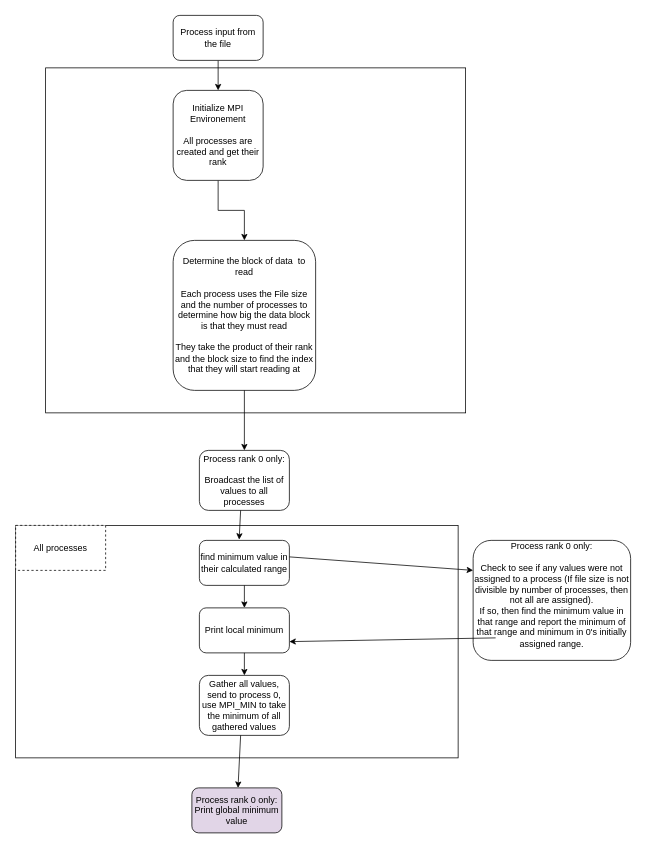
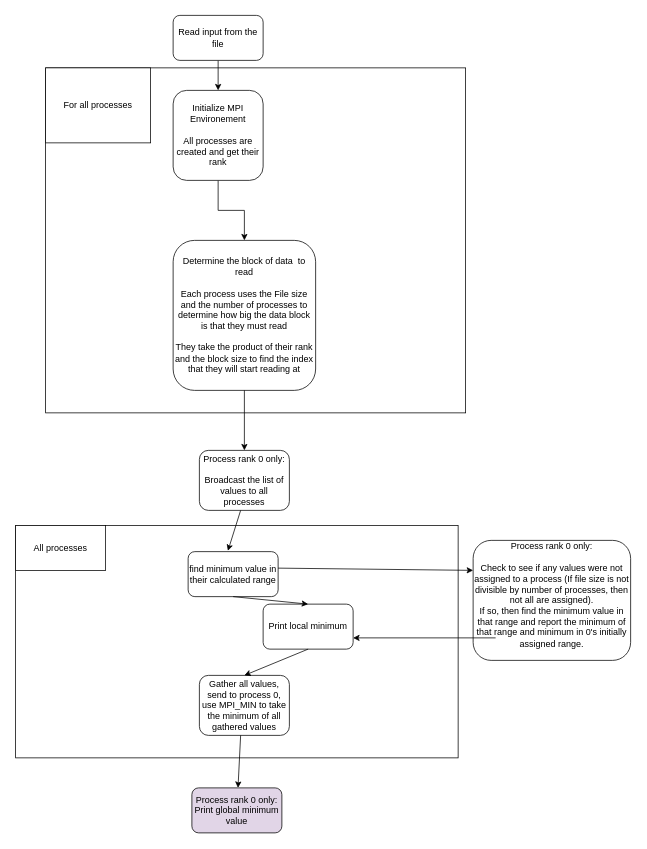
node "Process input from the file": label "Process input from the file" -> "Read input from the file"
node "For all processes": added
node "All processes": style dashed -> solid
node "find minimum value in their calculated range": moved (244, 563) -> (233, 574)
node "Print local minimum": moved (244, 630) -> (308, 627)
